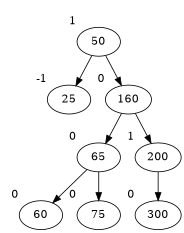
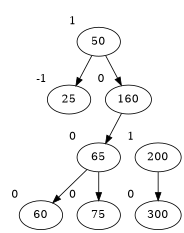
edge "160 0" -> "200 1": removed
